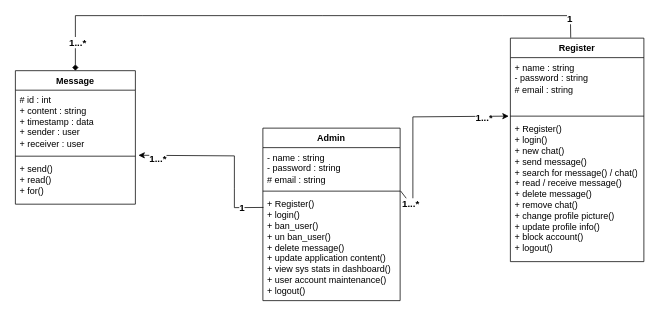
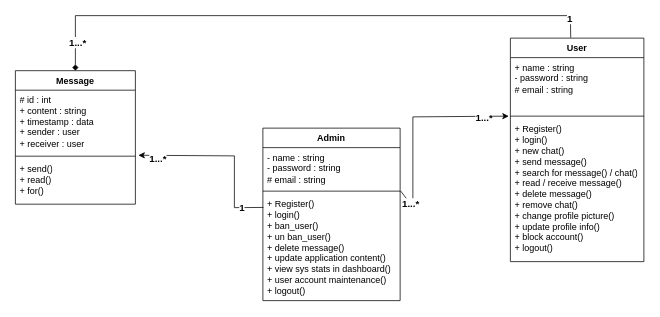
node "Register": label "Register" -> "User"
